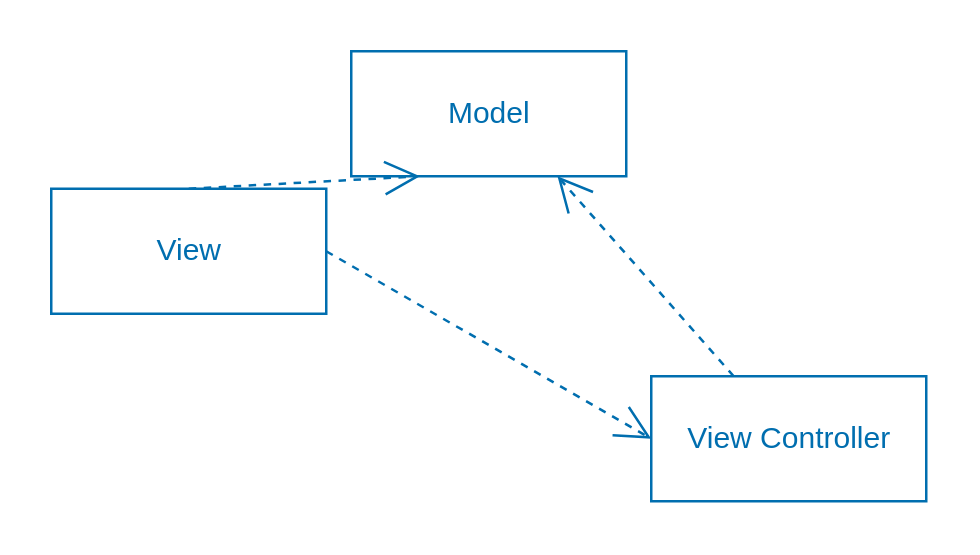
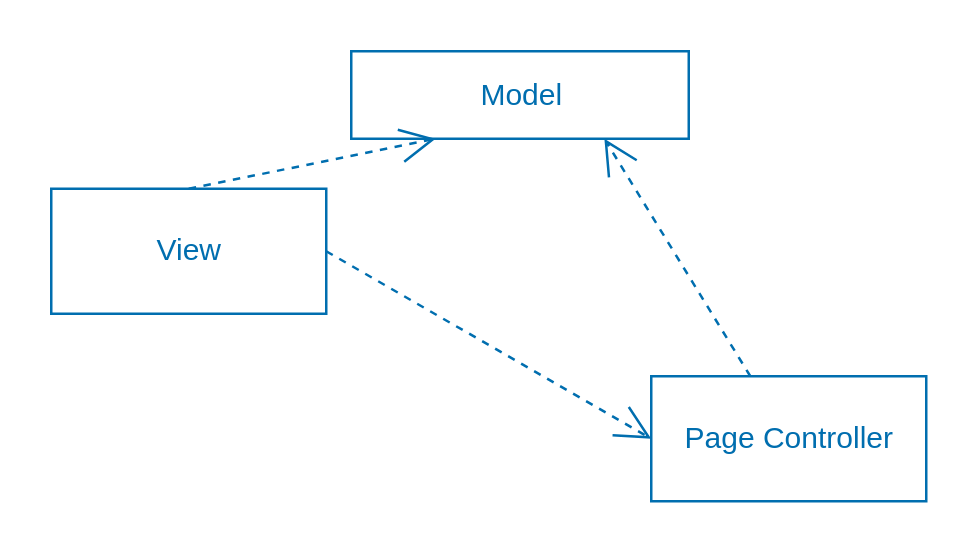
node "Model": size 275x125 -> 338x88
node "View Controller": label "View Controller" -> "Page Controller"
